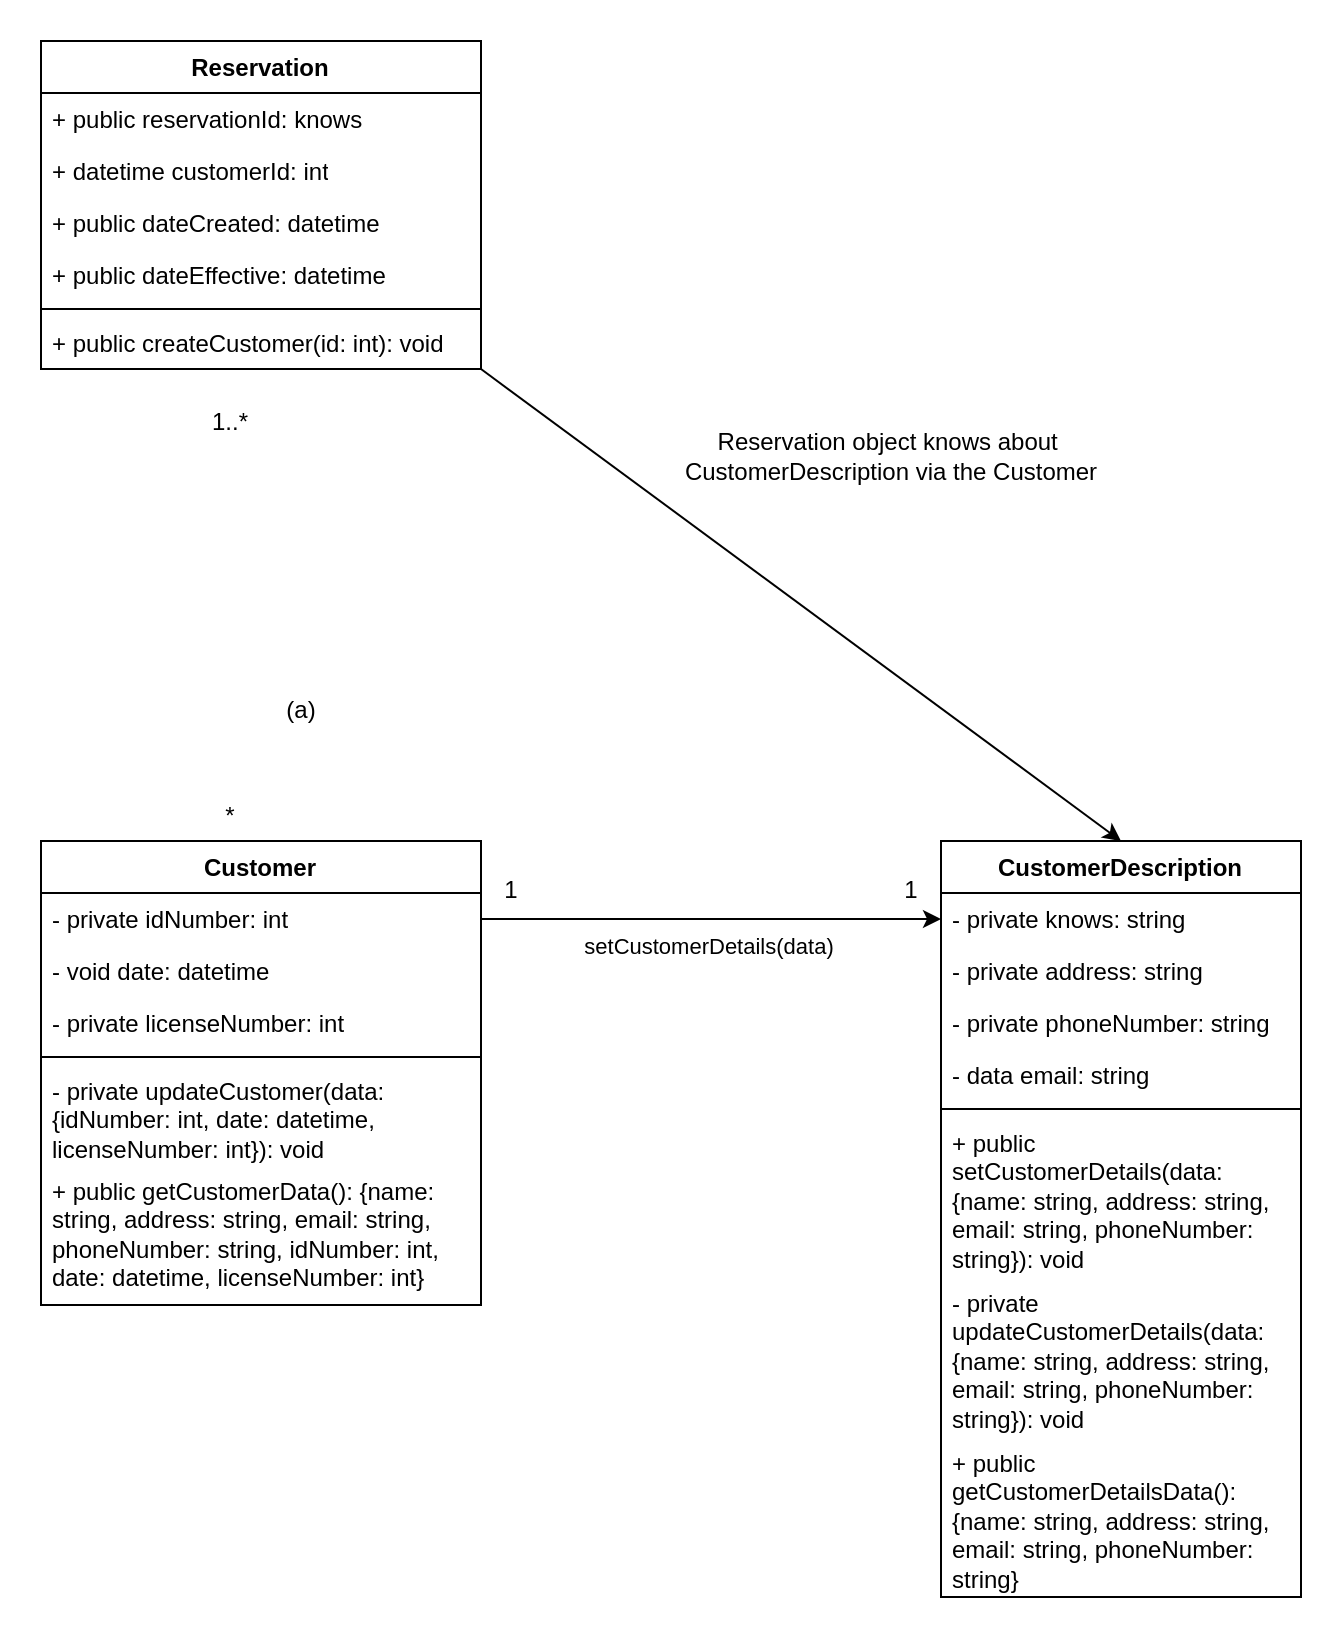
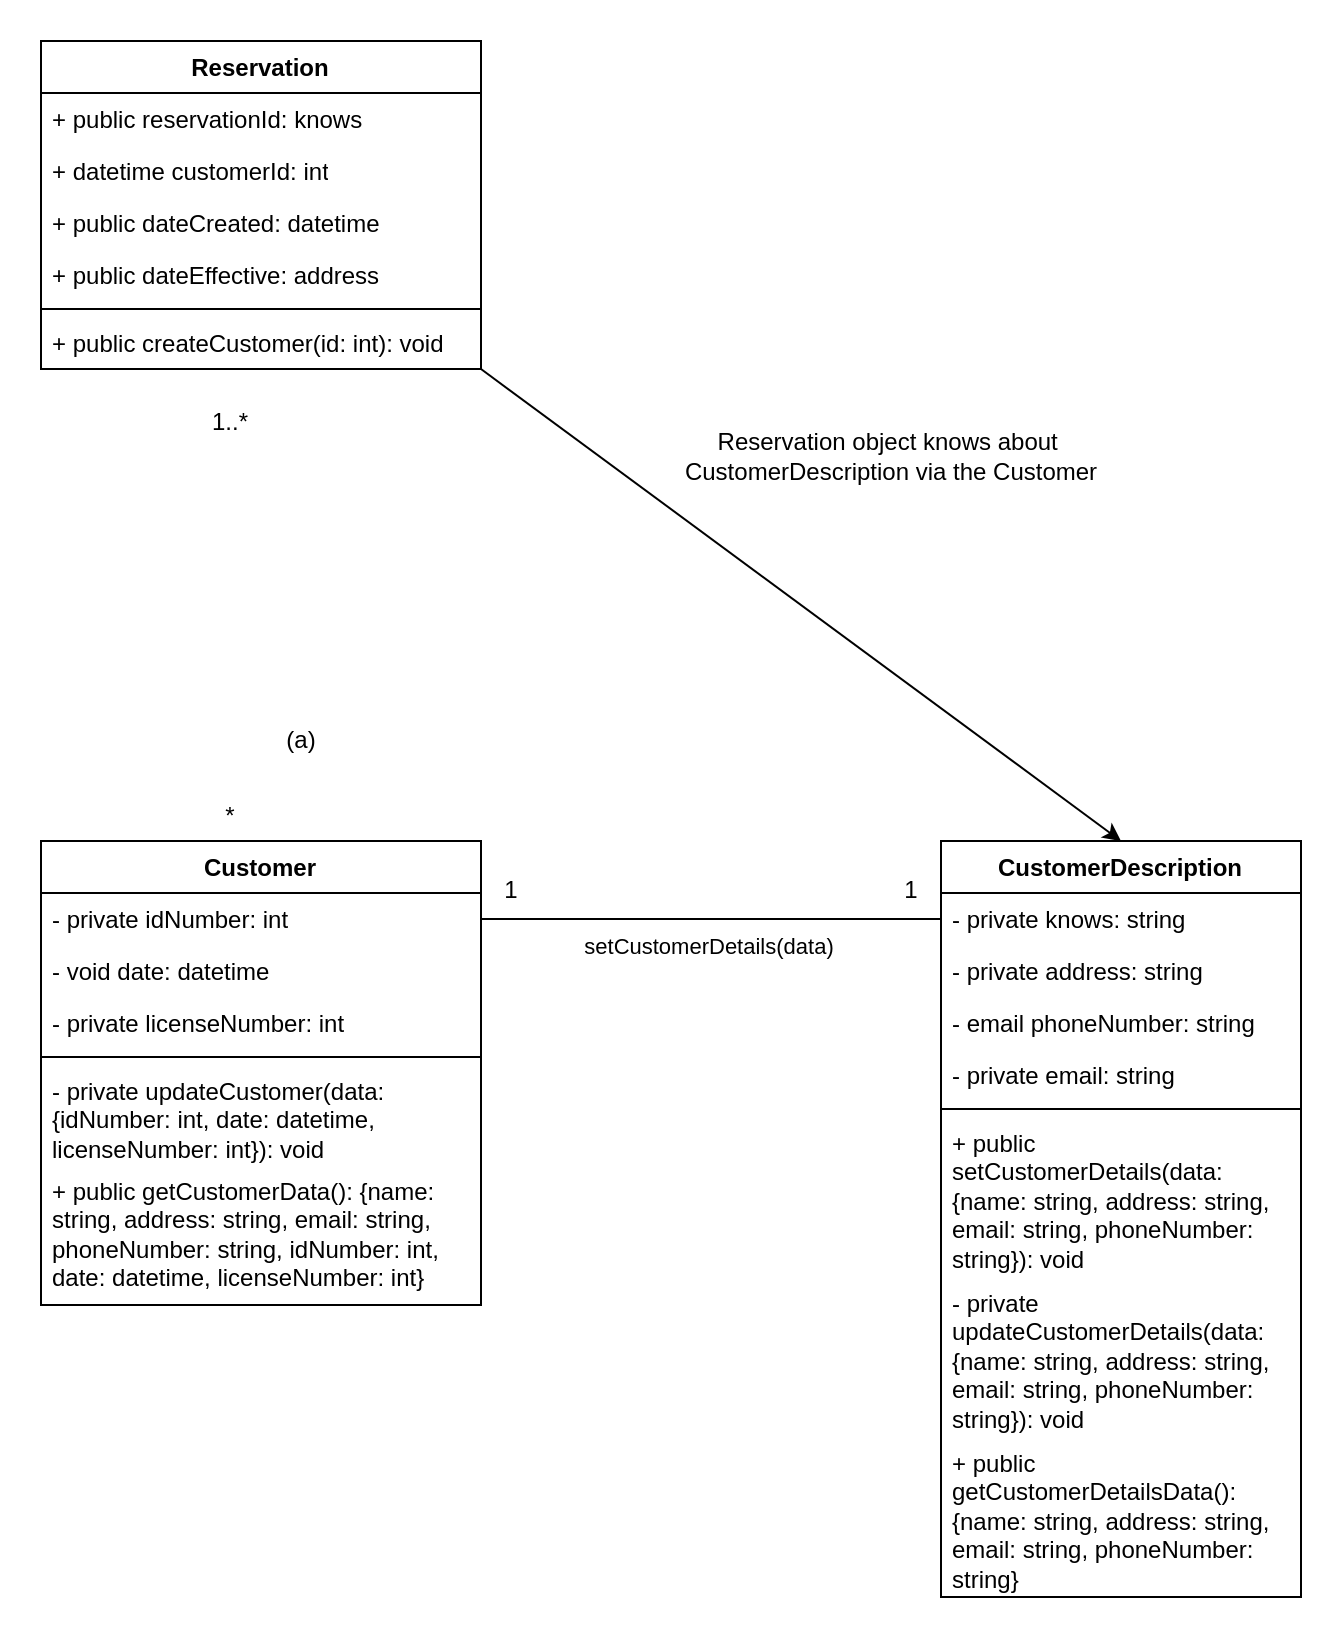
node "+ public dateEffective: datetime": label "+ public dateEffective: datetime" -> "+ public dateEffective: address"
node "(a)": moved (301, 711) -> (301, 741)
edge "- private idNumber: int" -> "- private knows: string": arrowhead classic -> none
node "- private phoneNumber: string": label "- private phoneNumber: string" -> "- email phoneNumber: string"
node "- data email: string": label "- data email: string" -> "- private email: string"
